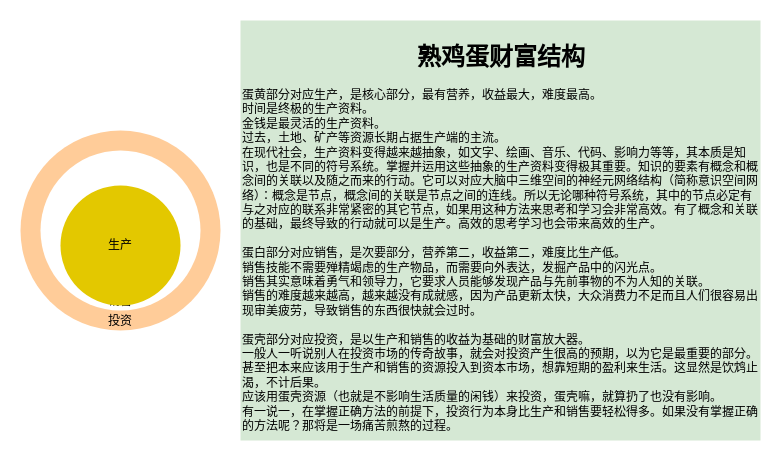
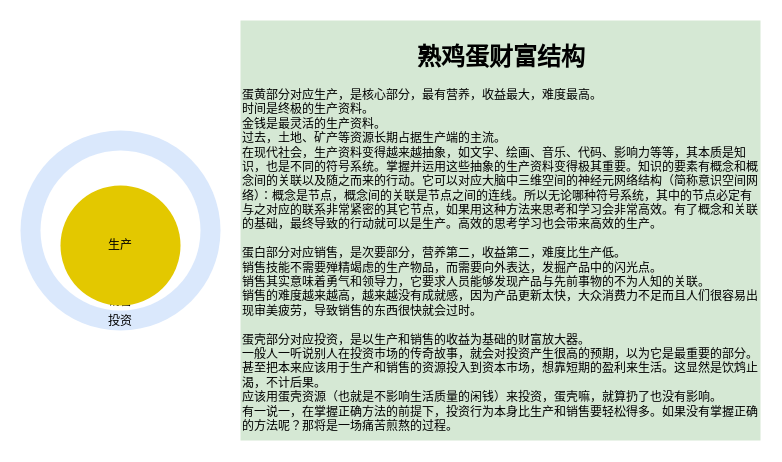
node "投资": fillcolor #ffcc99 -> #dae8fc
